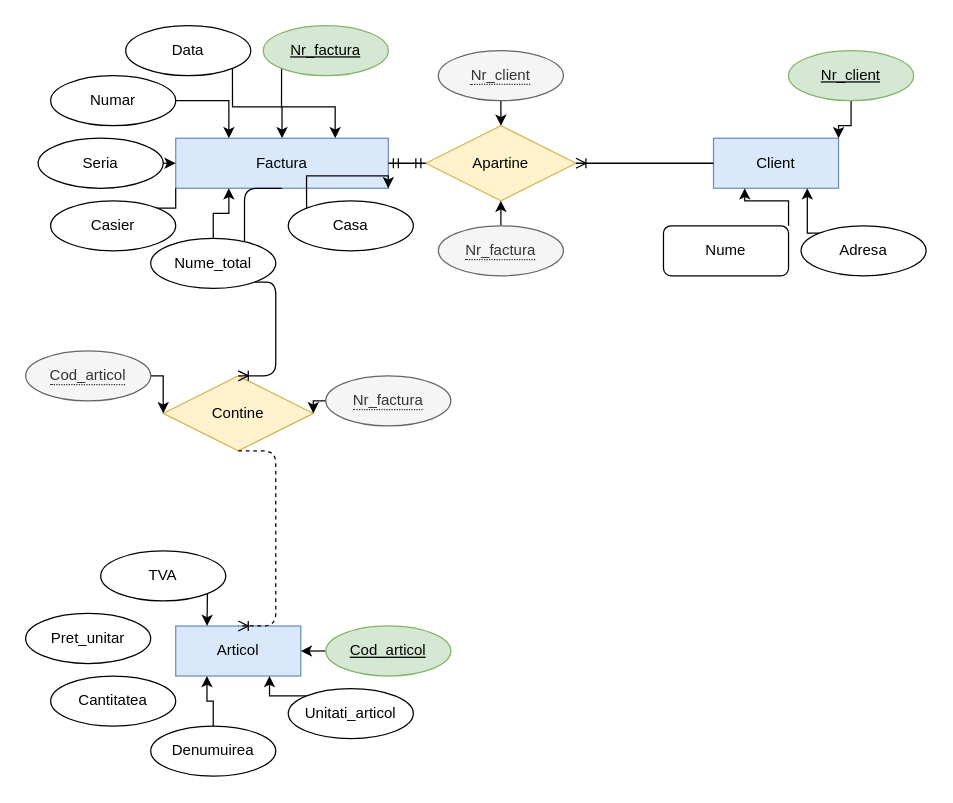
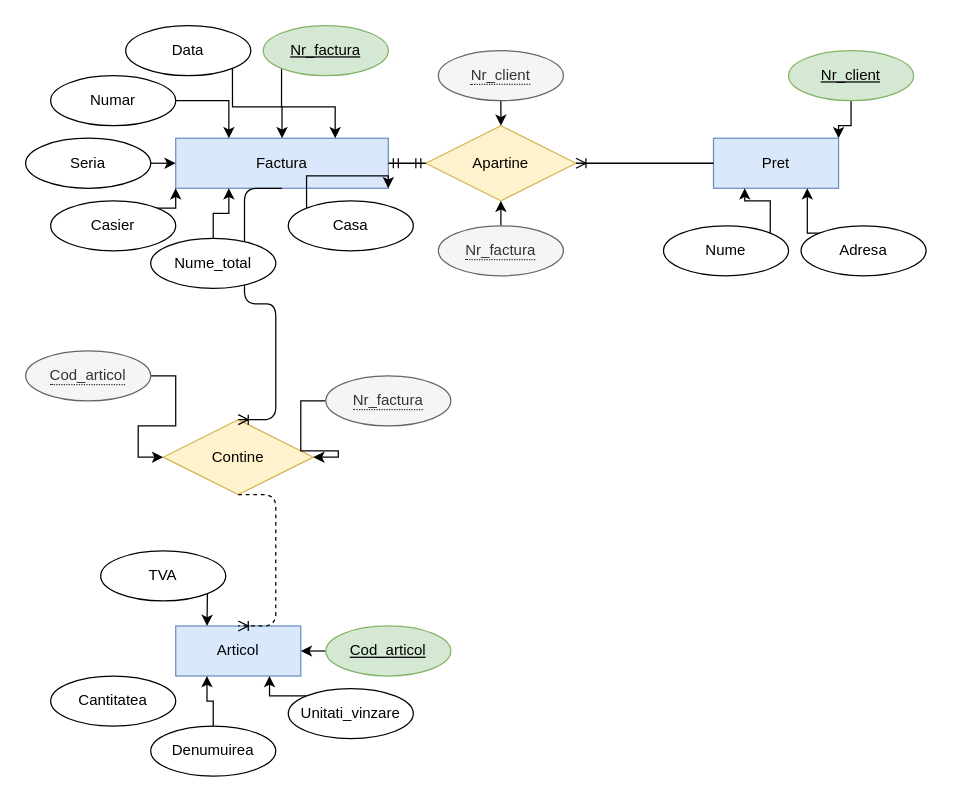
node "Seria": moved (101, 163) -> (88, 163)
node "Client": label "Client" -> "Pret"
edge "Factura" -- "Casier": arrowhead none -> classic
node "Nume": shape rounded rectangle -> ellipse
node "Contine": moved (238, 413) -> (238, 457)
node "Pret_unitar": removed
node "Unitati_articol": label "Unitati_articol" -> "Unitati_vinzare"
